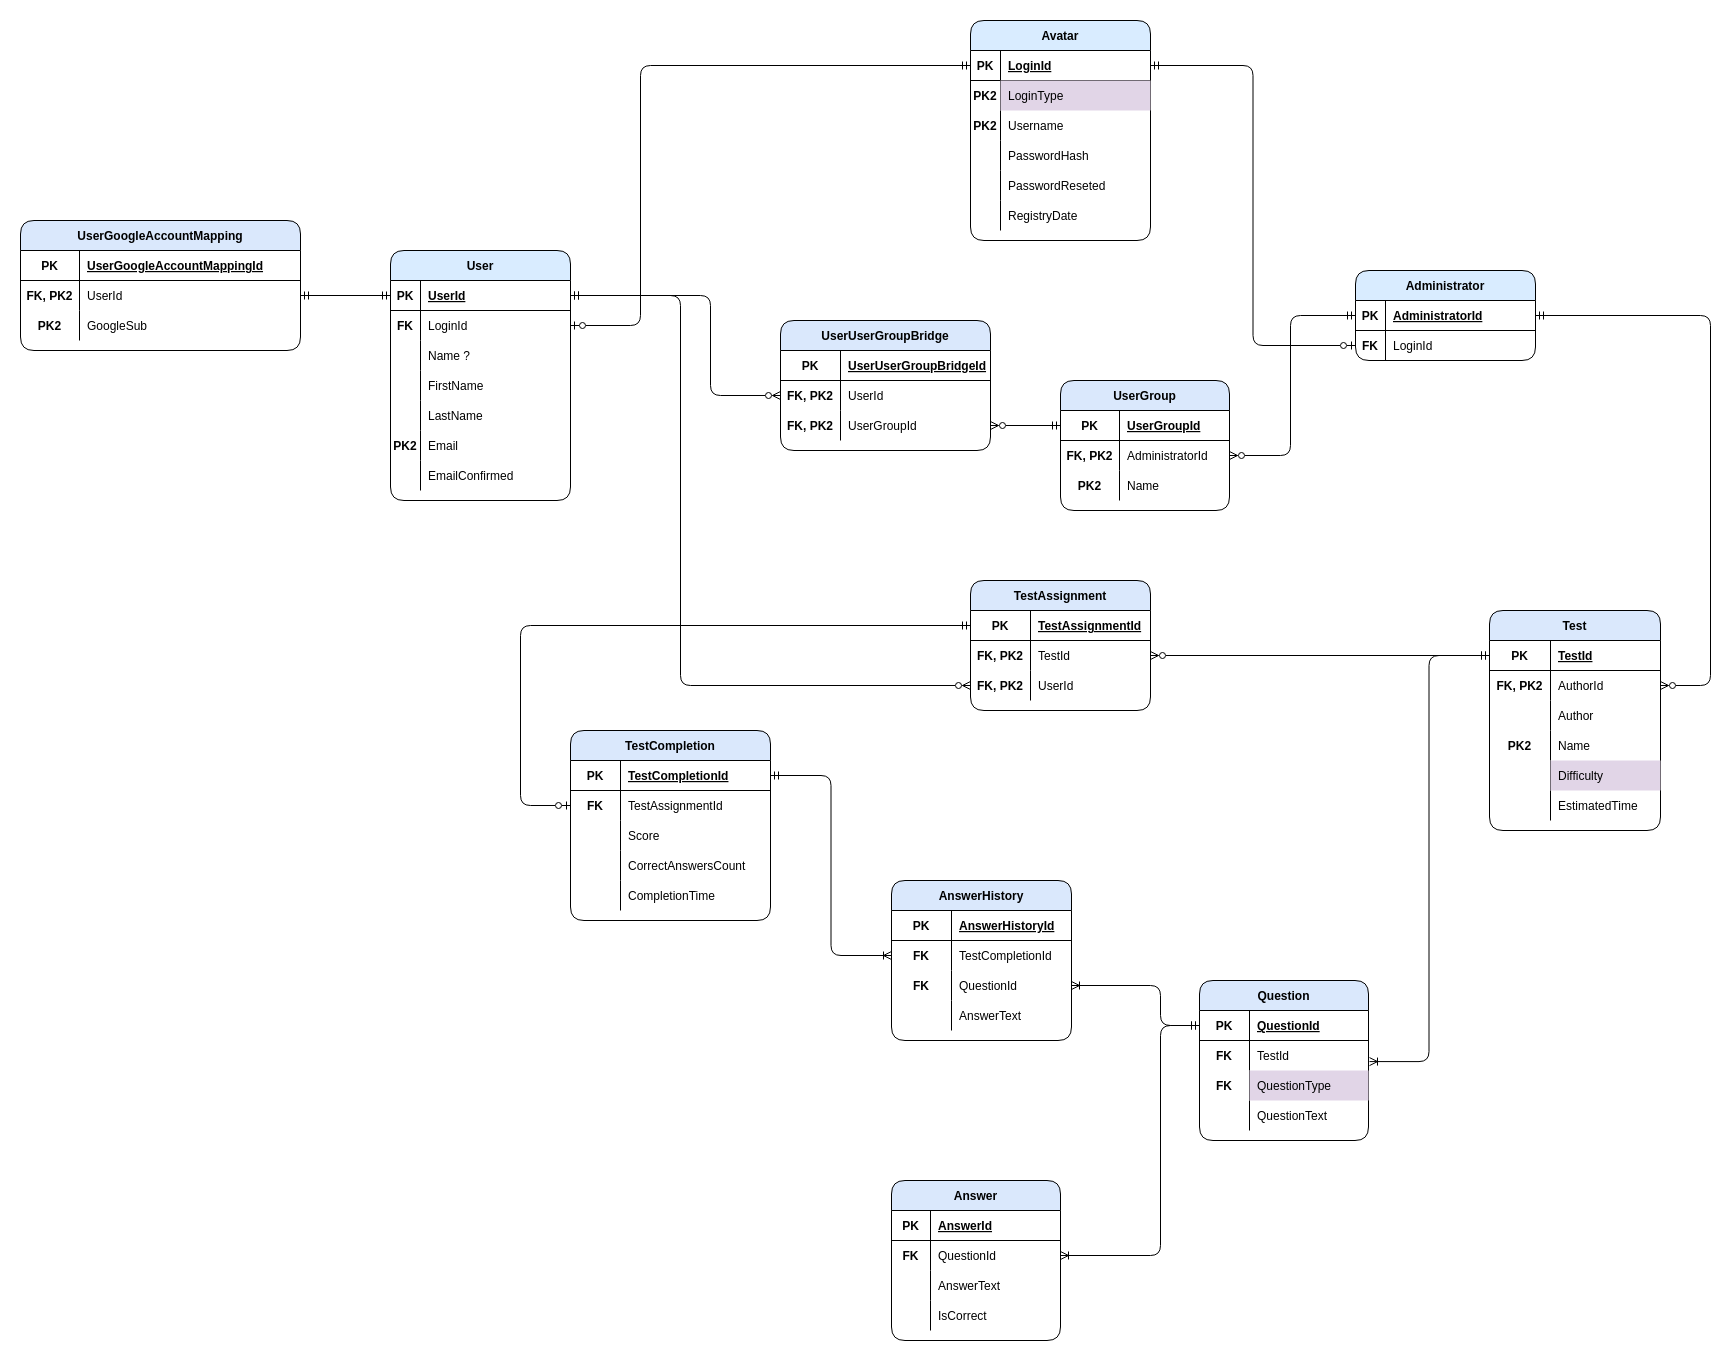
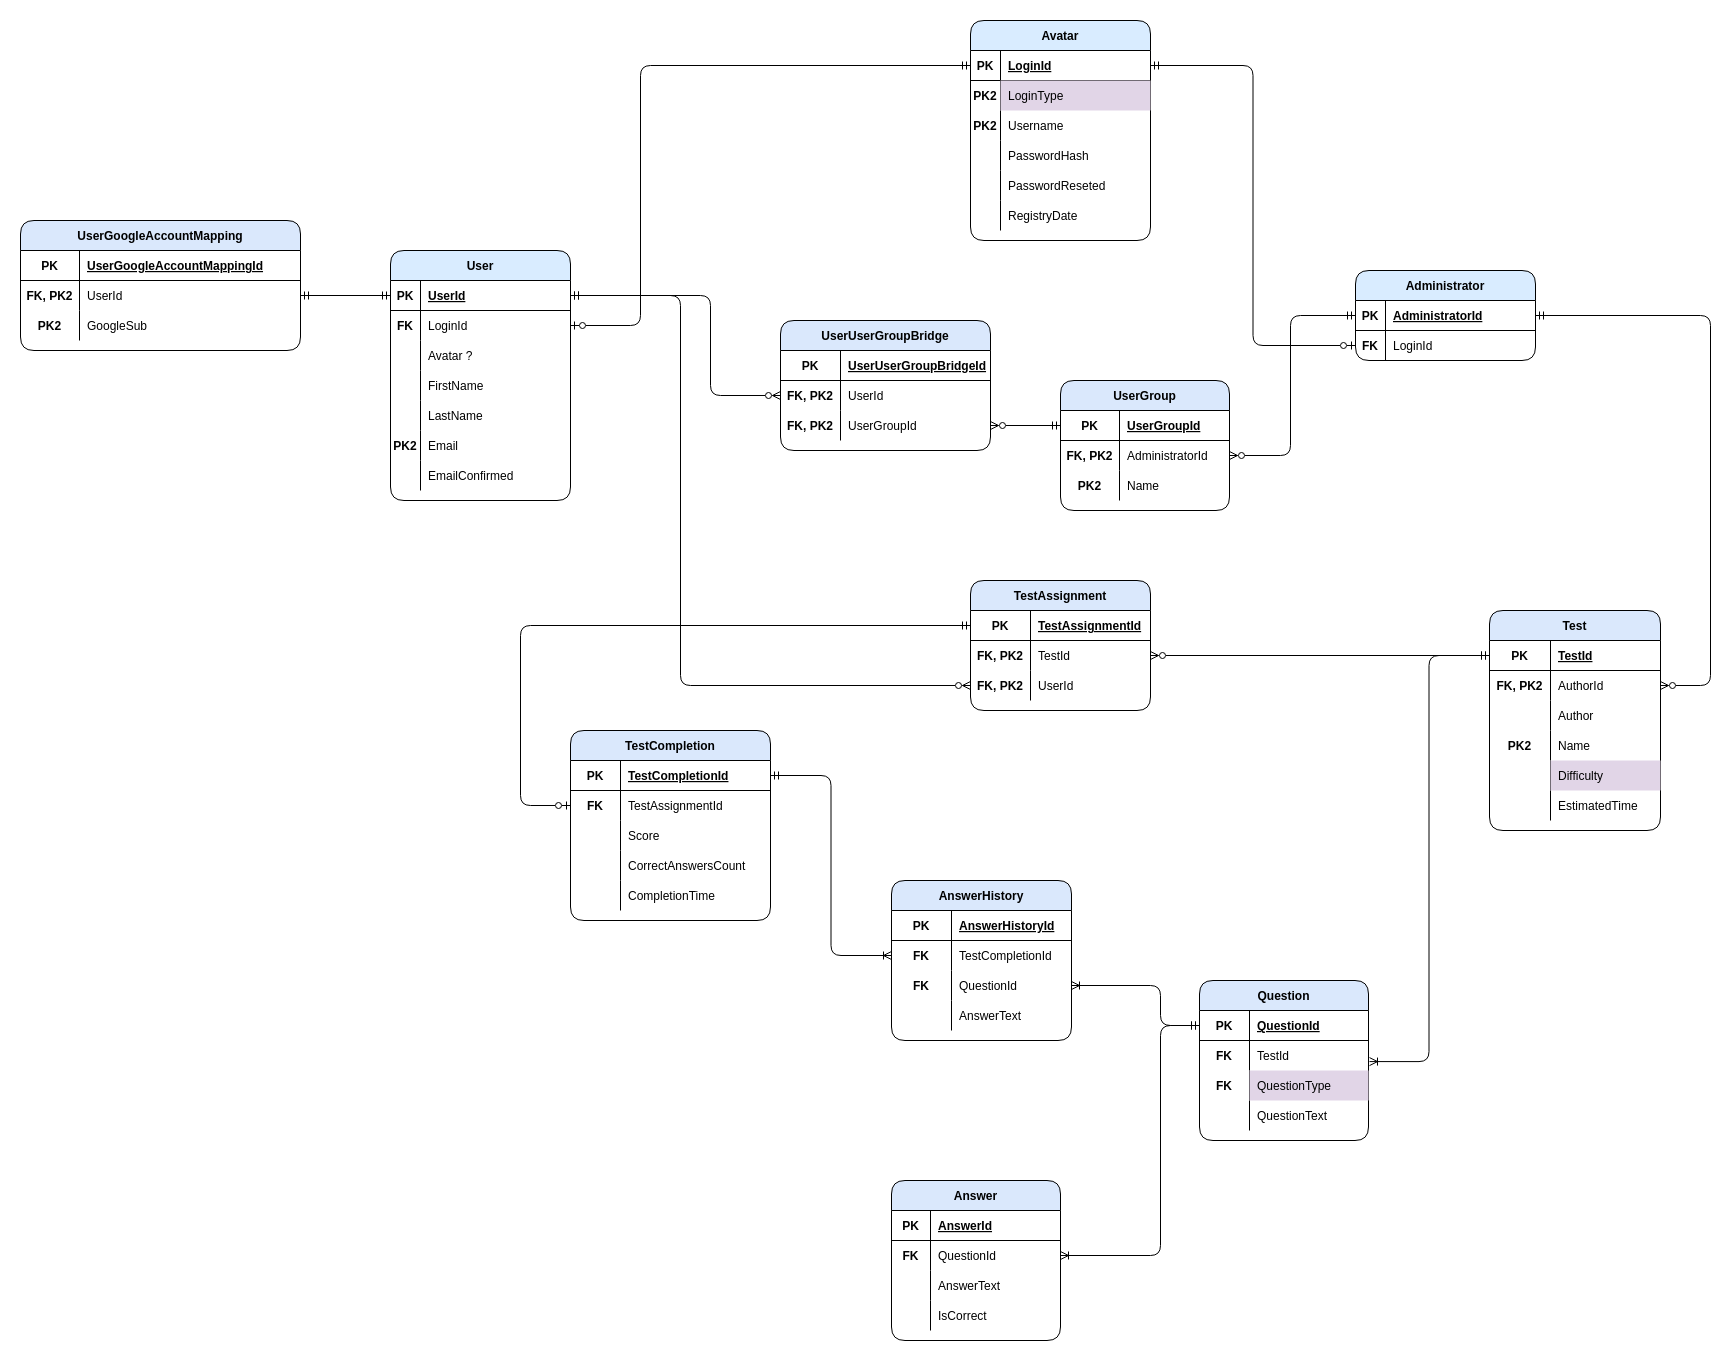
node "Name ?": label "Name ?" -> "Avatar ?"
